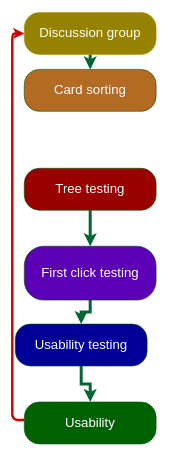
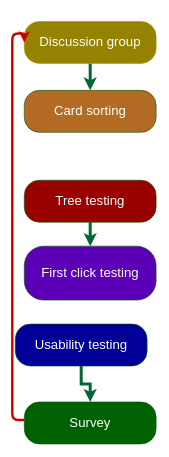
node "Discussion group": moved (90, 33) -> (90, 42)
node "Card sorting": moved (90, 90) -> (90, 111)
node "Tree testing": moved (90, 189) -> (90, 201)
edge "First click testing" -> "Usability testing": removed
node "Usability": label "Usability" -> "Survey"
